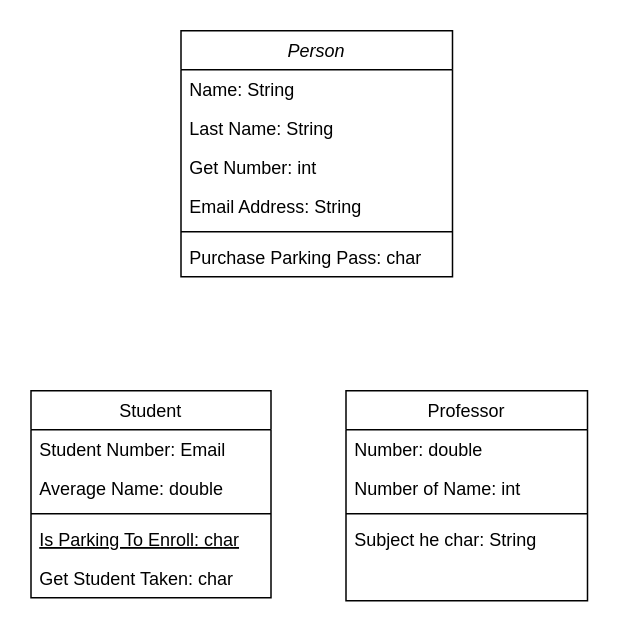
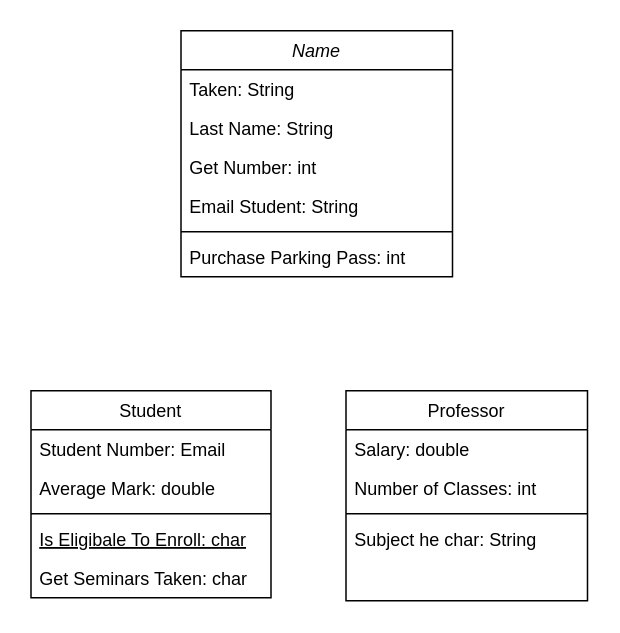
node "Person": label "Person" -> "Name"
node "Name: String": label "Name: String" -> "Taken: String"
node "Email Address: String": label "Email Address: String" -> "Email Student: String"
node "Purchase Parking Pass: char": label "Purchase Parking Pass: char" -> "Purchase Parking Pass: int"
node "Number: double": label "Number: double" -> "Salary: double"
node "Average Name: double": label "Average Name: double" -> "Average Mark: double"
node "Number of Name: int": label "Number of Name: int" -> "Number of Classes: int"
node "Is Parking To Enroll: char": label "Is Parking To Enroll: char" -> "Is Eligibale To Enroll: char"
node "Get Student Taken: char": label "Get Student Taken: char" -> "Get Seminars Taken: char"
